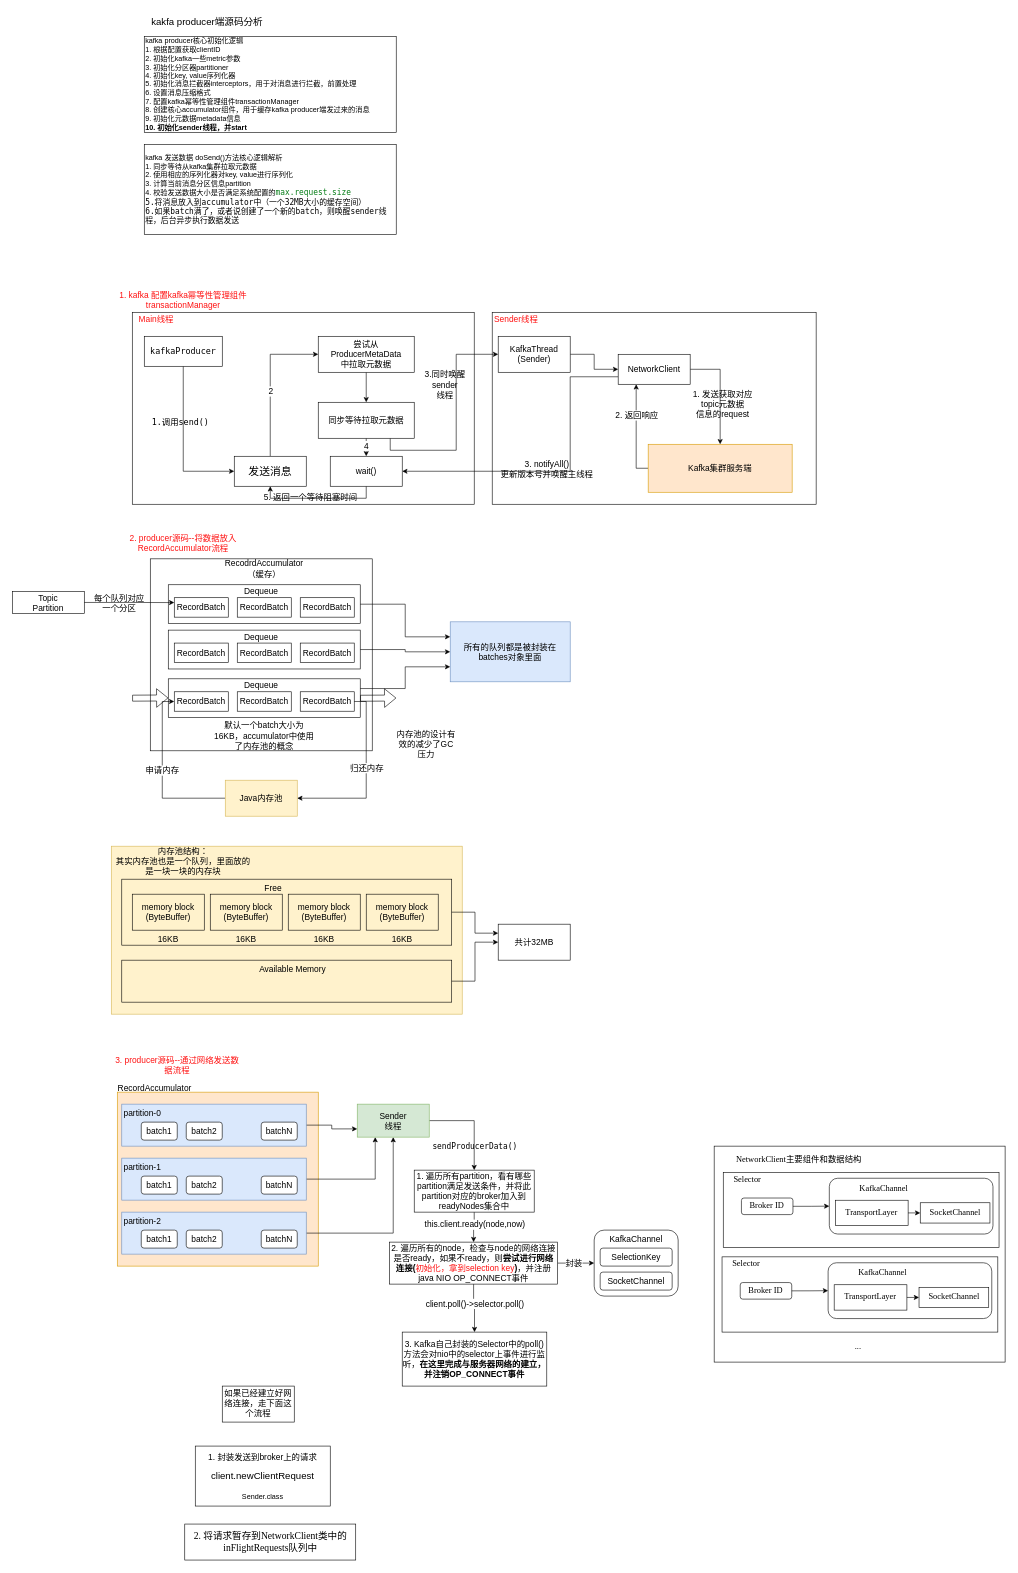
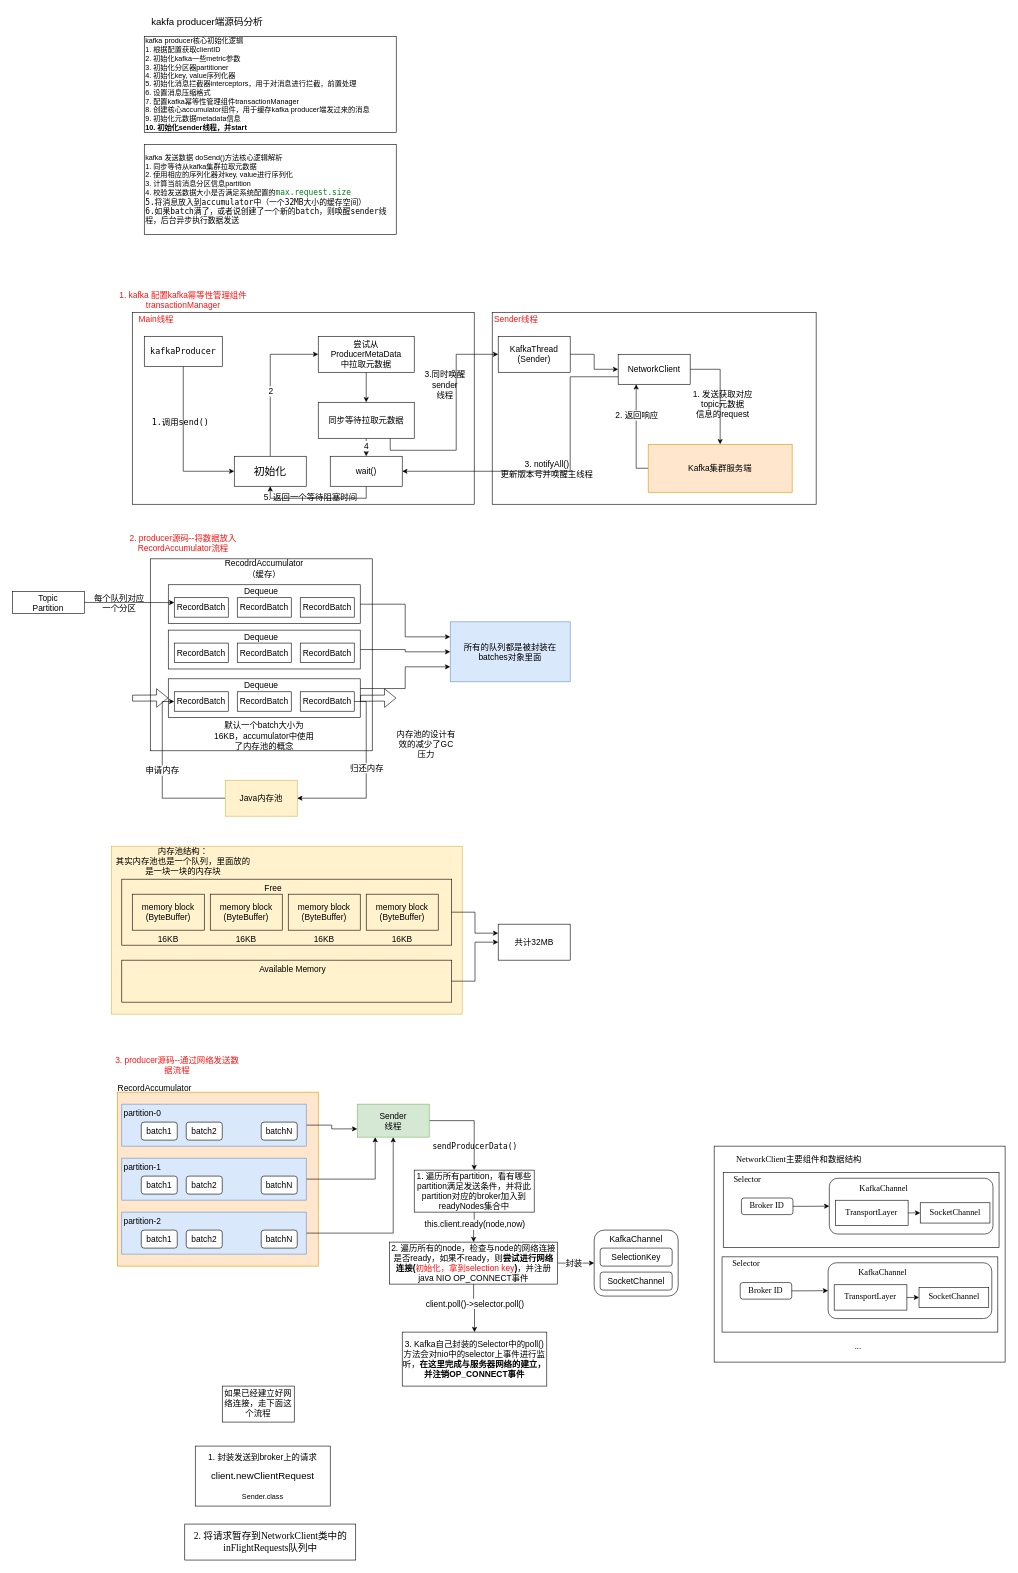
node "发送消息": label "发送消息" -> "初始化"
